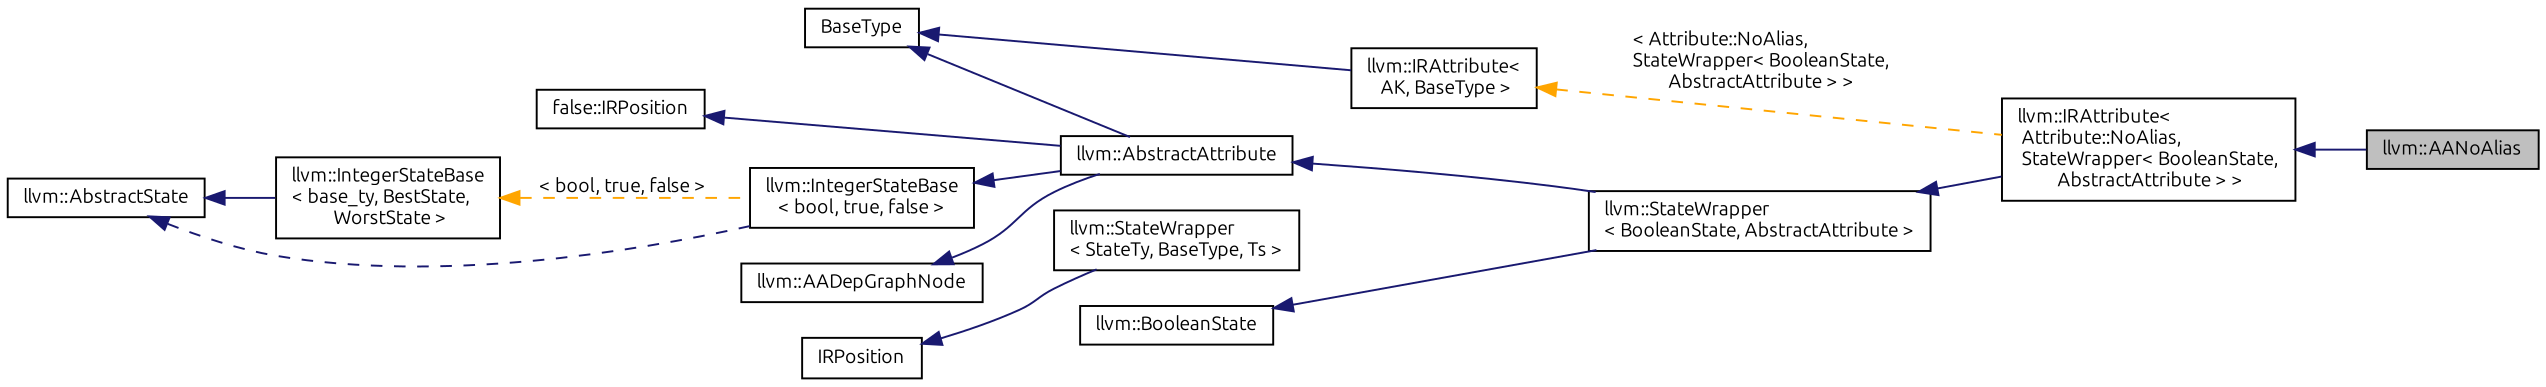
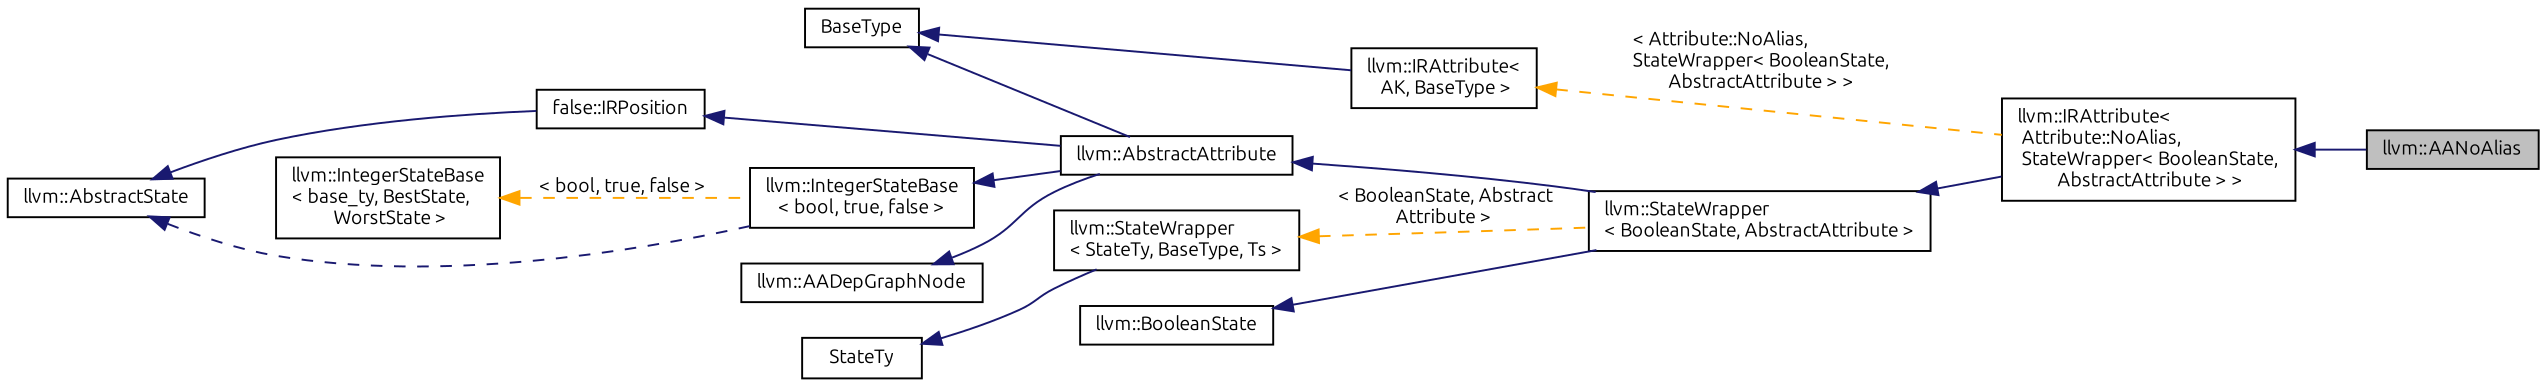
edge "llvm::IntegerStateBase < base_ty, BestState, WorstState >" -> "llvm::AbstractState": now "false::IRPosition" -> "llvm::AbstractState"
edge "llvm::StateWrapper < BooleanState, AbstractAttribute >" -> "llvm::StateWrapper < StateTy, BaseType, Ts >": added, label "< BooleanState, Abstract Attribute >"
node "IRPosition": label "IRPosition" -> "StateTy"
